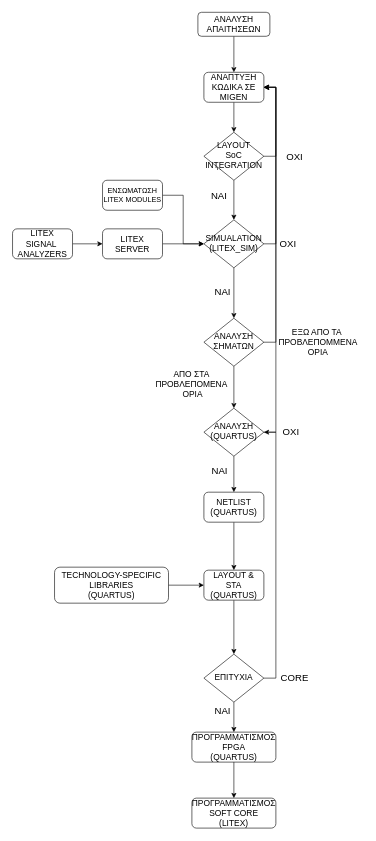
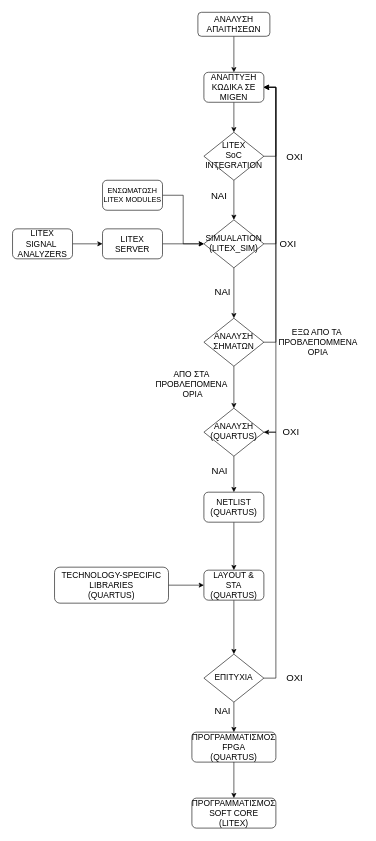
node "LAYOUTSoCINTEGRATION": label "LAYOUTSoCINTEGRATION" -> "LITEXSoCINTEGRATION"
node "CORE": label "CORE" -> "OXI"
